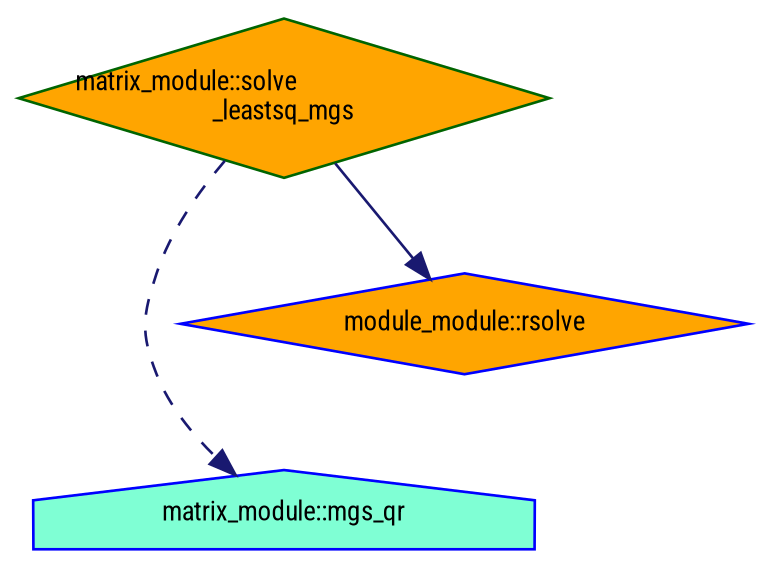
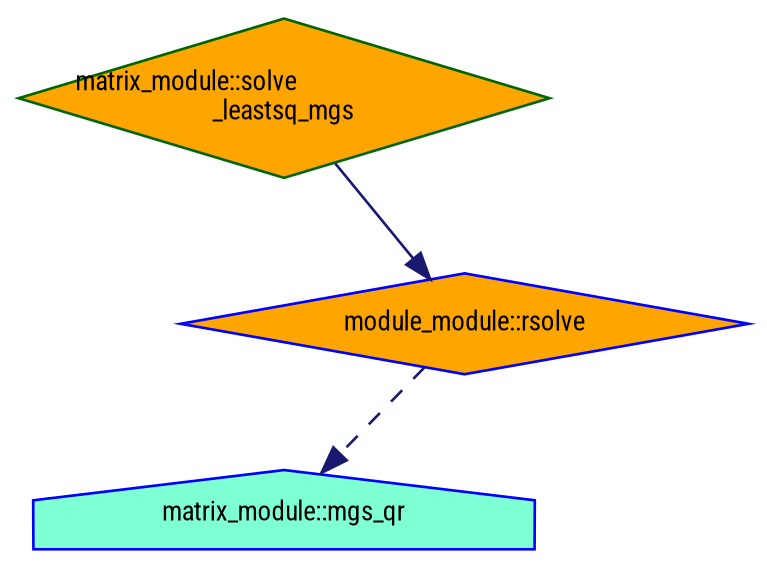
edge "matrix_module::solve _leastsq_mgs" -> "matrix_module::mgs_qr": now "module_module::rsolve" -> "matrix_module::mgs_qr"
